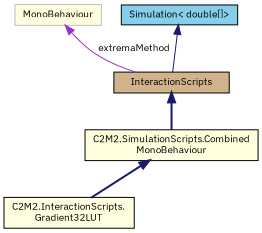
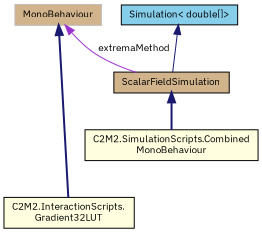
node "MonoBehaviour": fillcolor lightyellow -> tan
node "InteractionScripts": label "InteractionScripts" -> "ScalarFieldSimulation"
edge "C2M2.InteractionScripts. Gradient32LUT" -> "C2M2.SimulationScripts.Combined MonoBehaviour": now "C2M2.InteractionScripts. Gradient32LUT" -> "MonoBehaviour"
